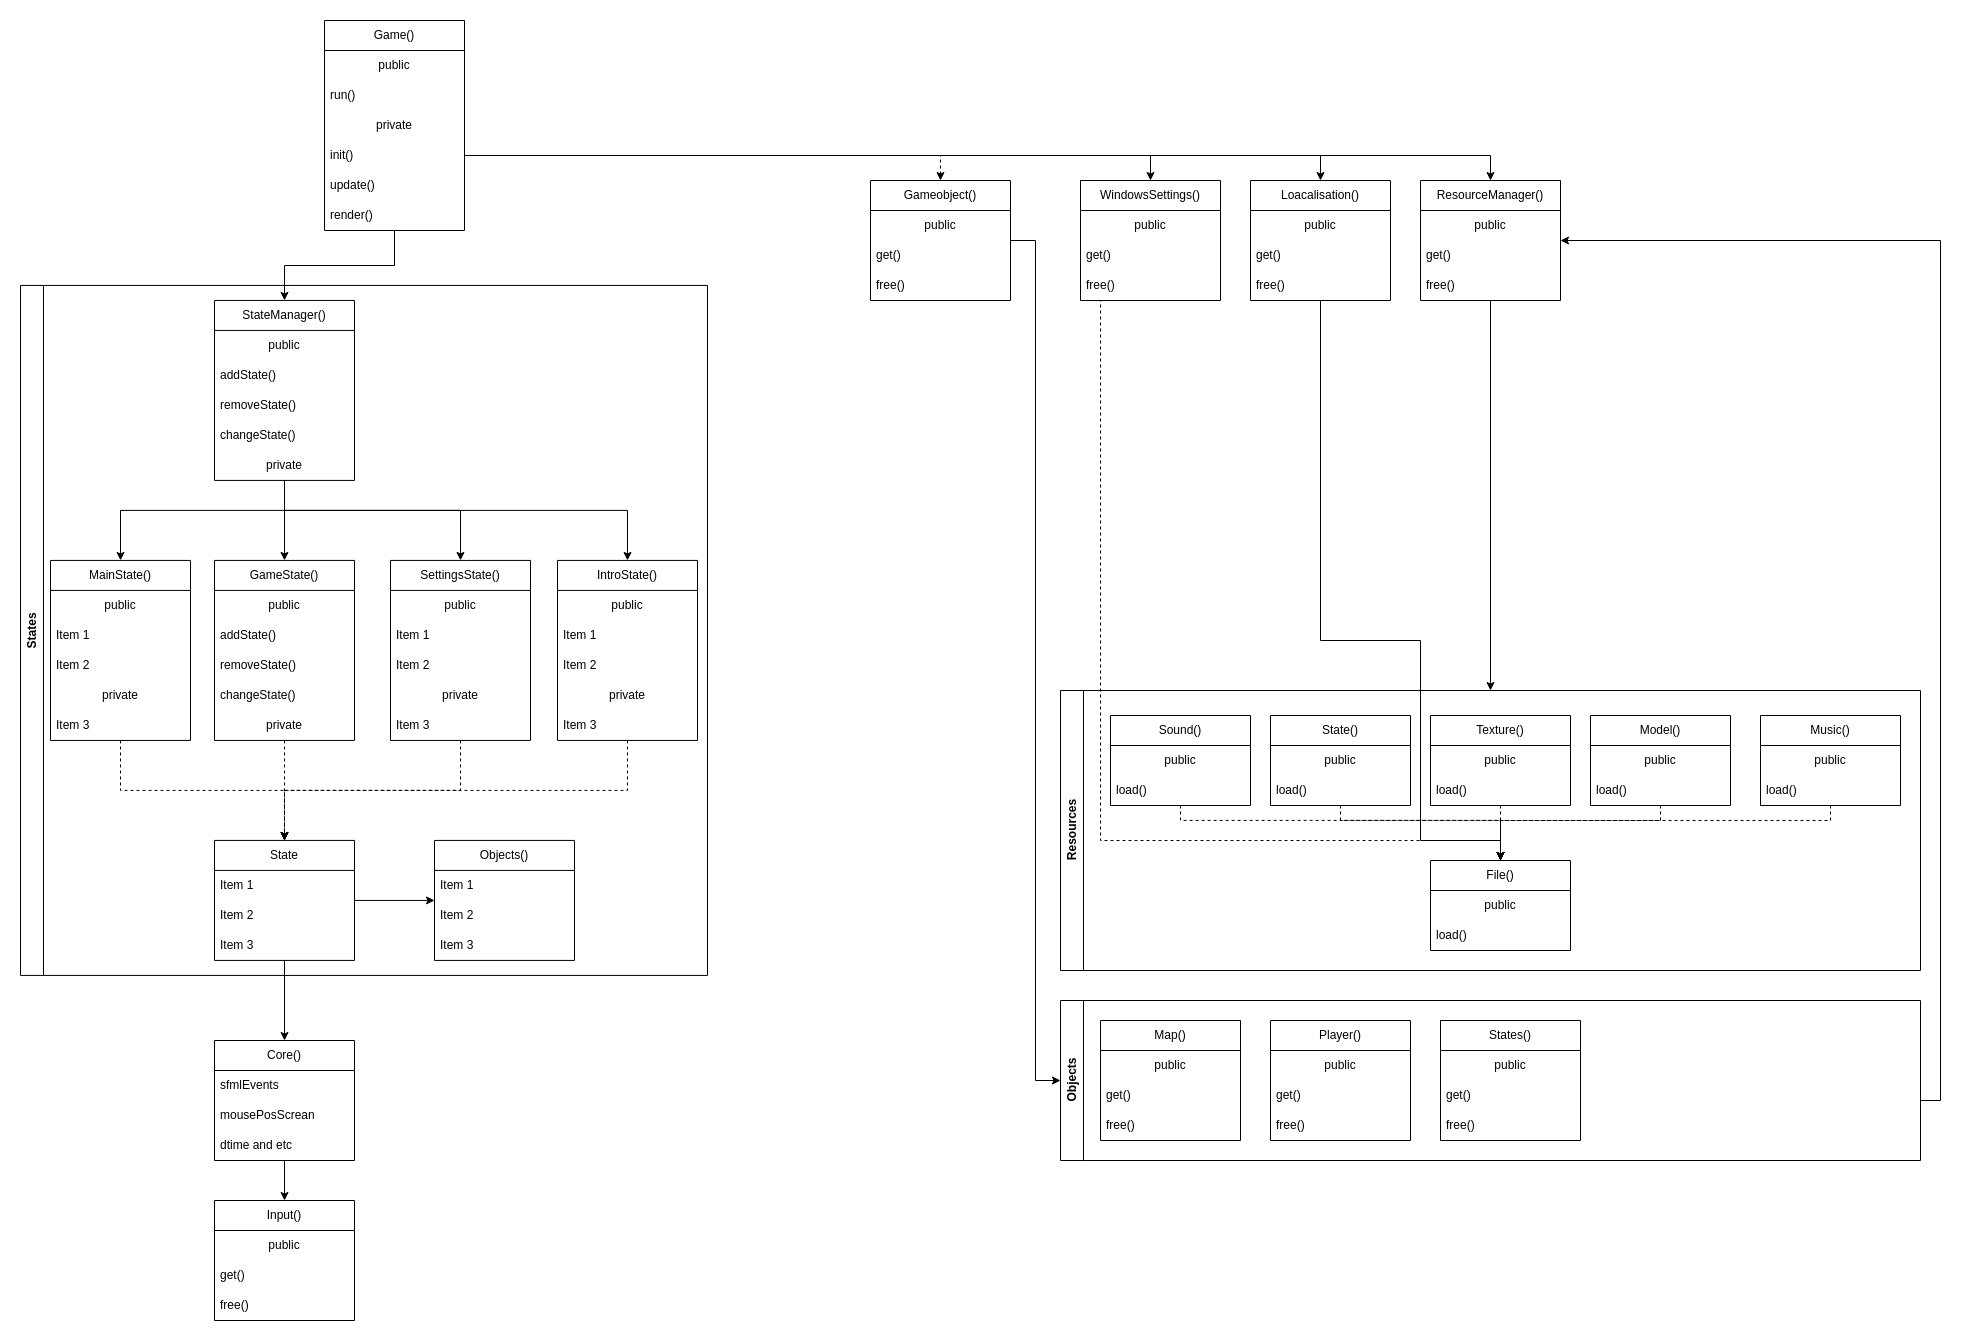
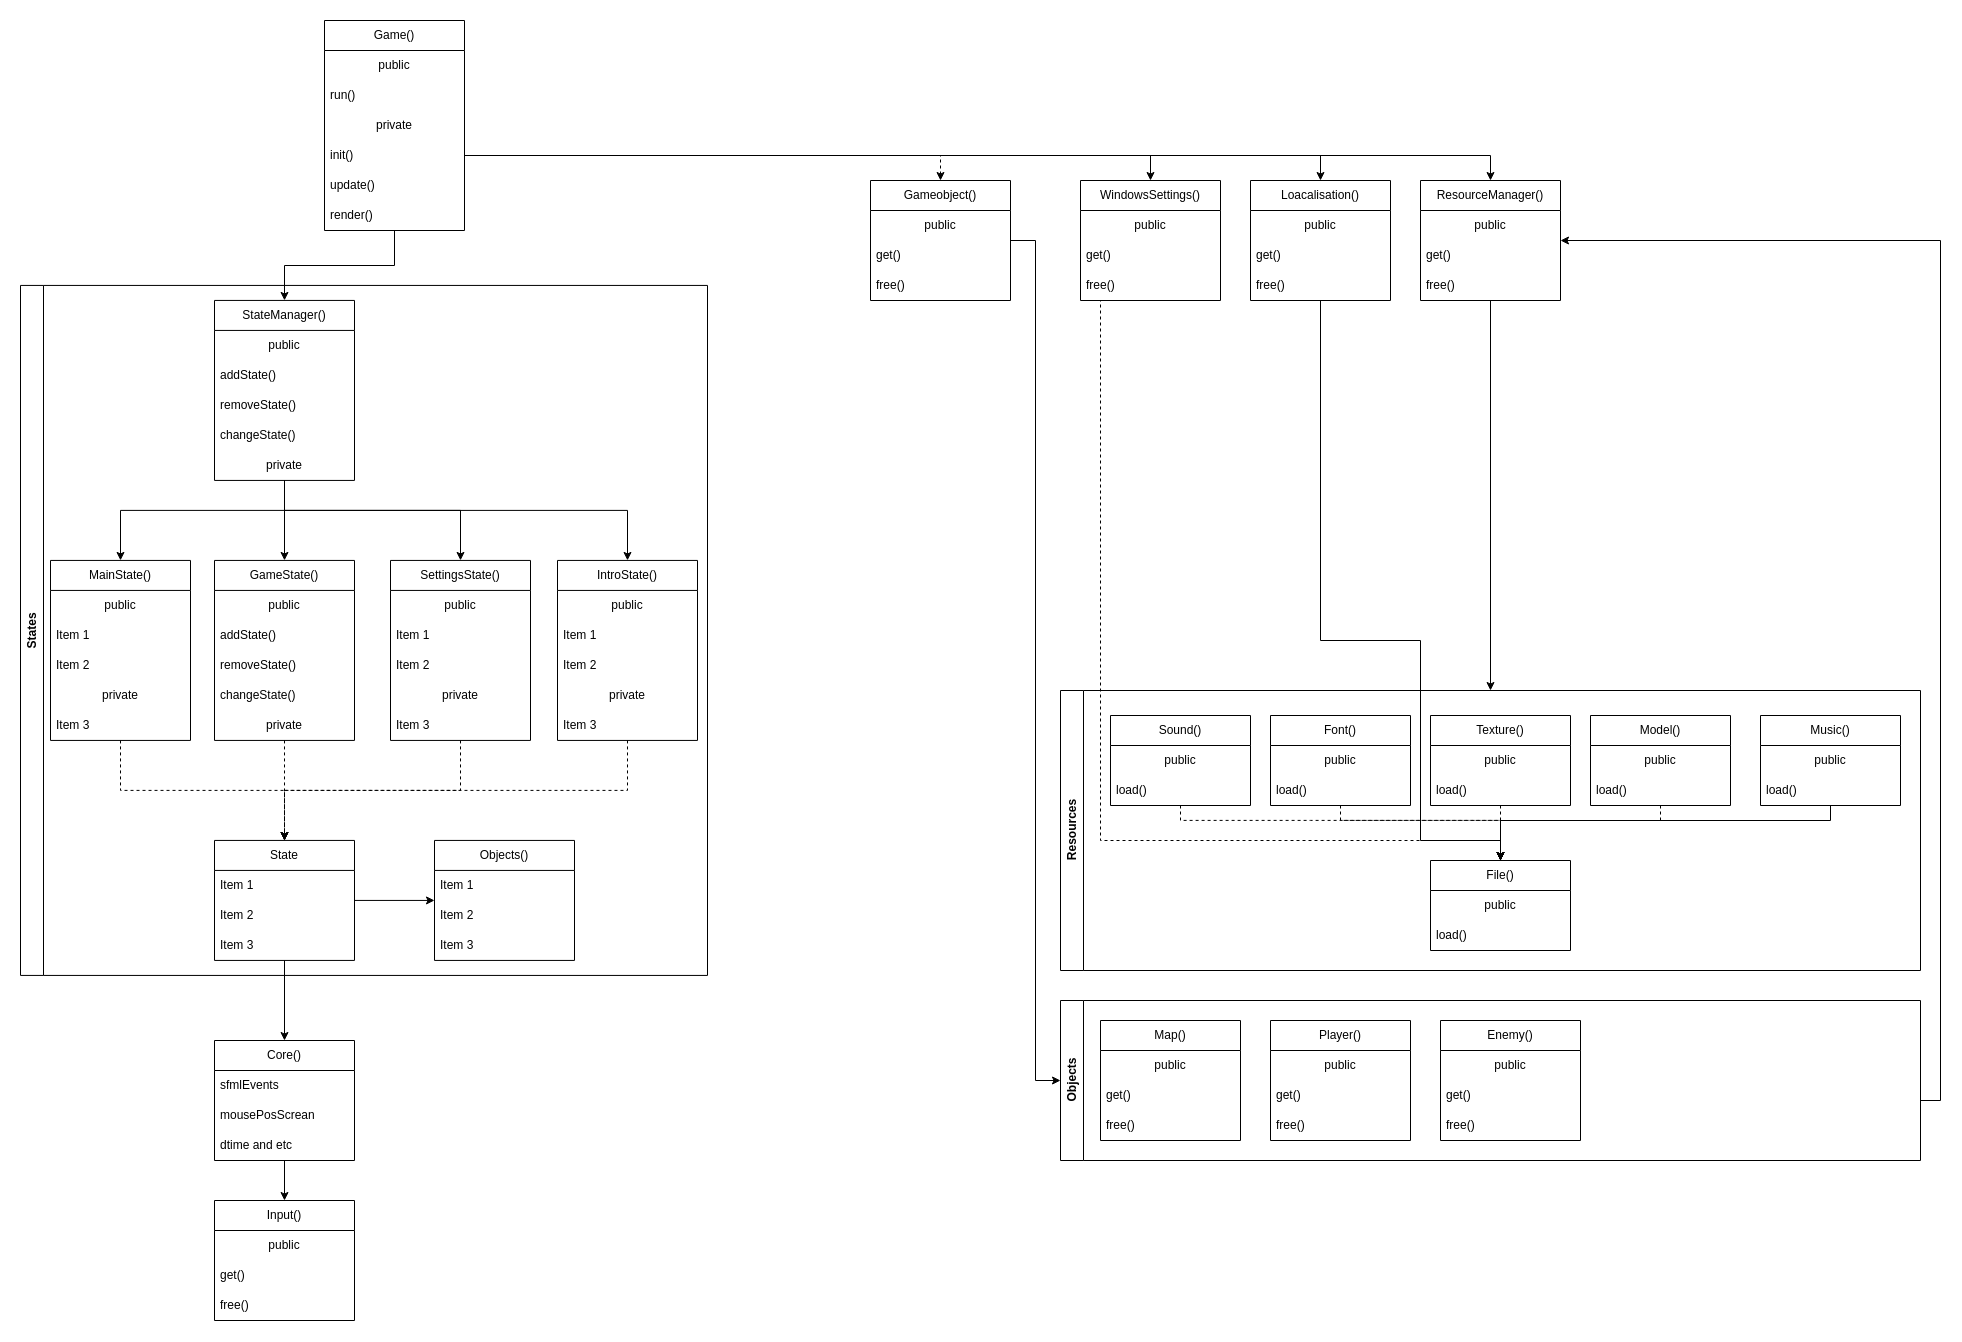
node "State()": label "State()" -> "Font()"
edge "Music()" -> "File()": style dashed -> solid
node "States()": label "States()" -> "Enemy()"
